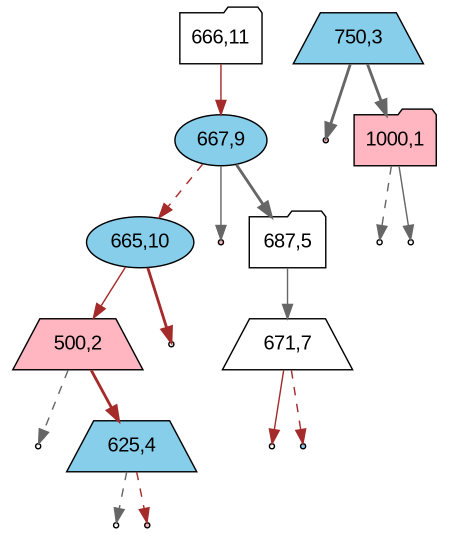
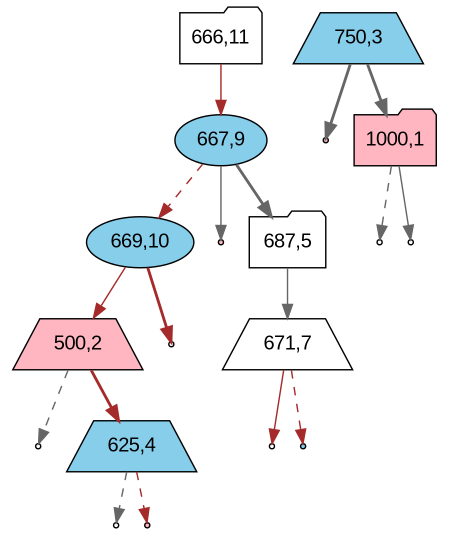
node "665,10": label "665,10" -> "669,10"
